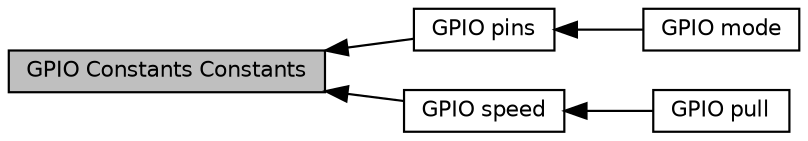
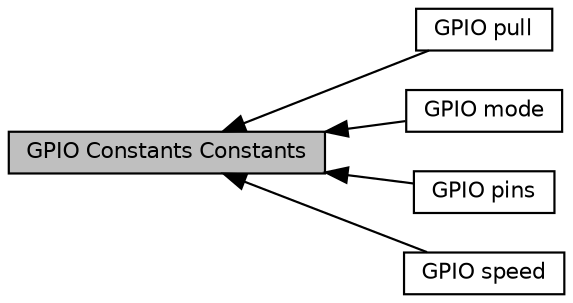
edge "GPIO mode" -> "GPIO pins": now "GPIO mode" -> "GPIO Constants Constants"
edge "GPIO pull" -> "GPIO speed": now "GPIO pull" -> "GPIO Constants Constants"
